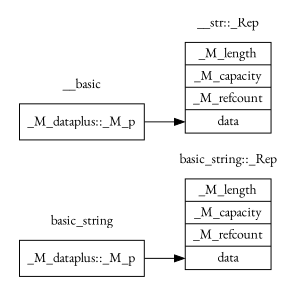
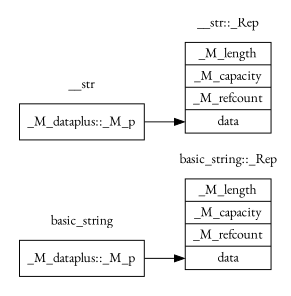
cluster "__basic": label "__basic" -> "__str"
